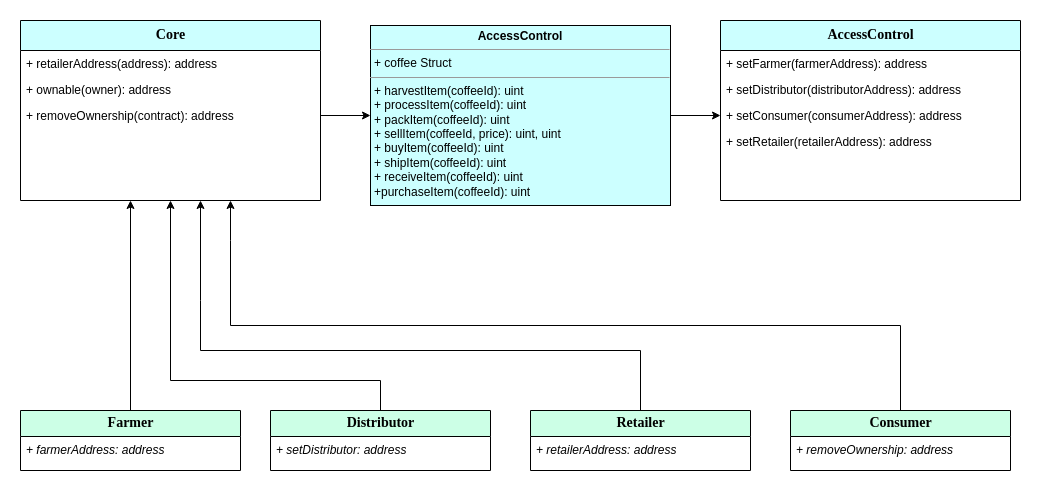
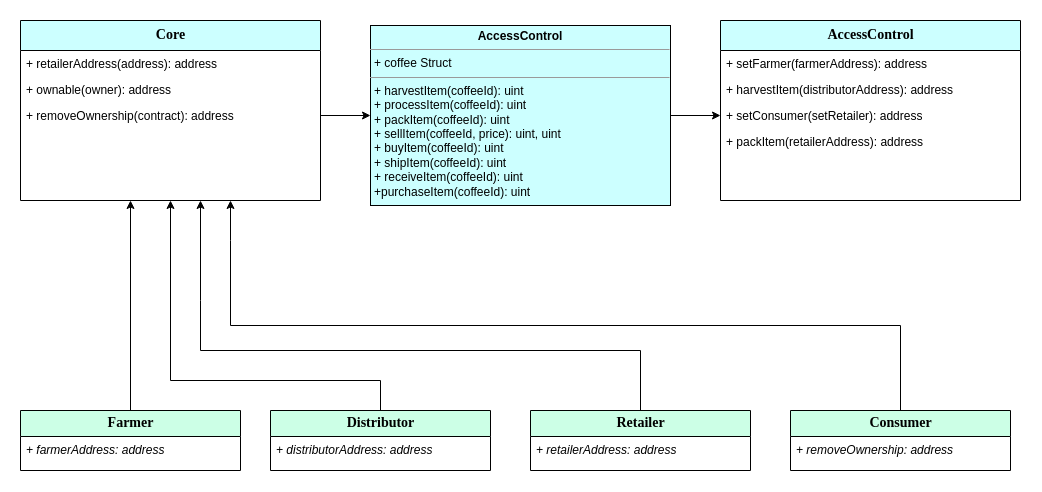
node "+ setDistributor(distributorAddress): address": label "+ setDistributor(distributorAddress): address" -> "+ harvestItem(distributorAddress): address"
node "+ setConsumer(consumerAddress): address": label "+ setConsumer(consumerAddress): address" -> "+ setConsumer(setRetailer): address"
node "+ setRetailer(retailerAddress): address": label "+ setRetailer(retailerAddress): address" -> "+ packItem(retailerAddress): address"
node "+ setDistributor: address": label "+ setDistributor: address" -> "+ distributorAddress: address"
